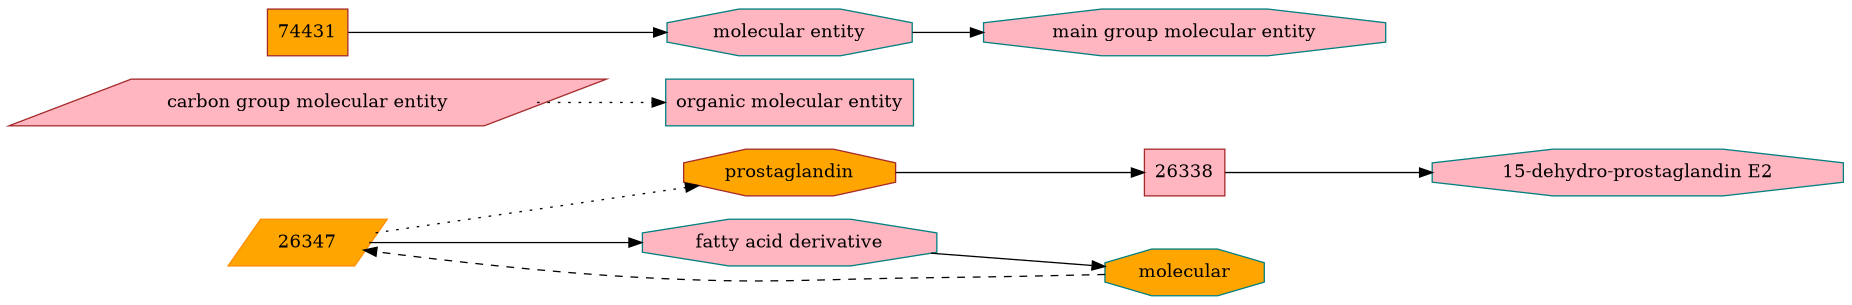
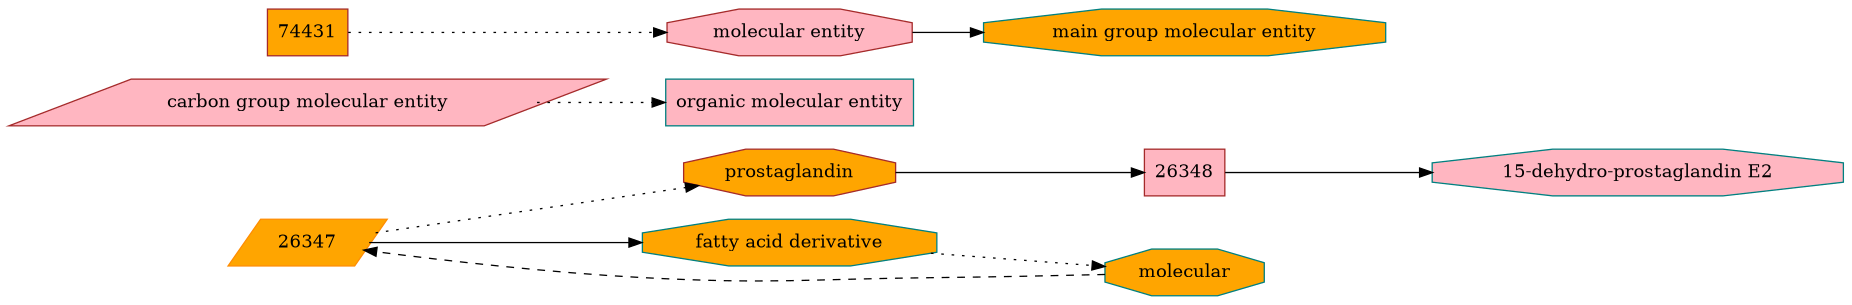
edge "74431" -> "molecular entity": style solid -> dotted
node "molecular entity": color teal -> brown
node "main group molecular entity": fillcolor lightpink -> orange
node "26338": label "26338" -> "26348"
node "fatty acid derivative": fillcolor lightpink -> orange
edge "fatty acid derivative" -> "molecular": style solid -> dotted
